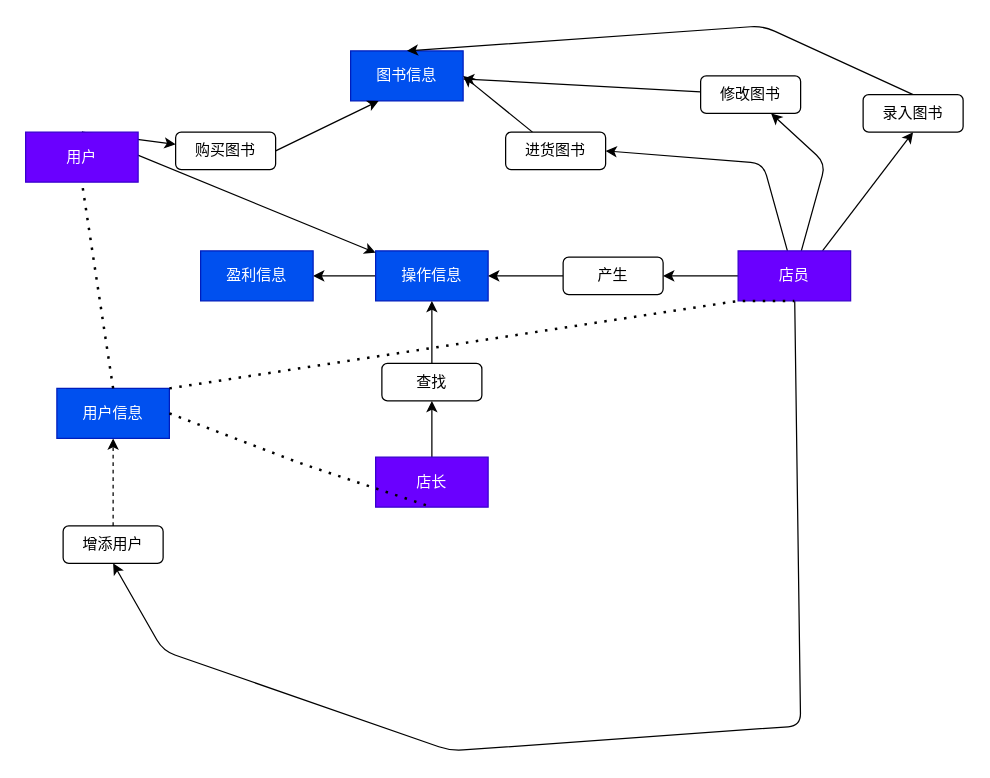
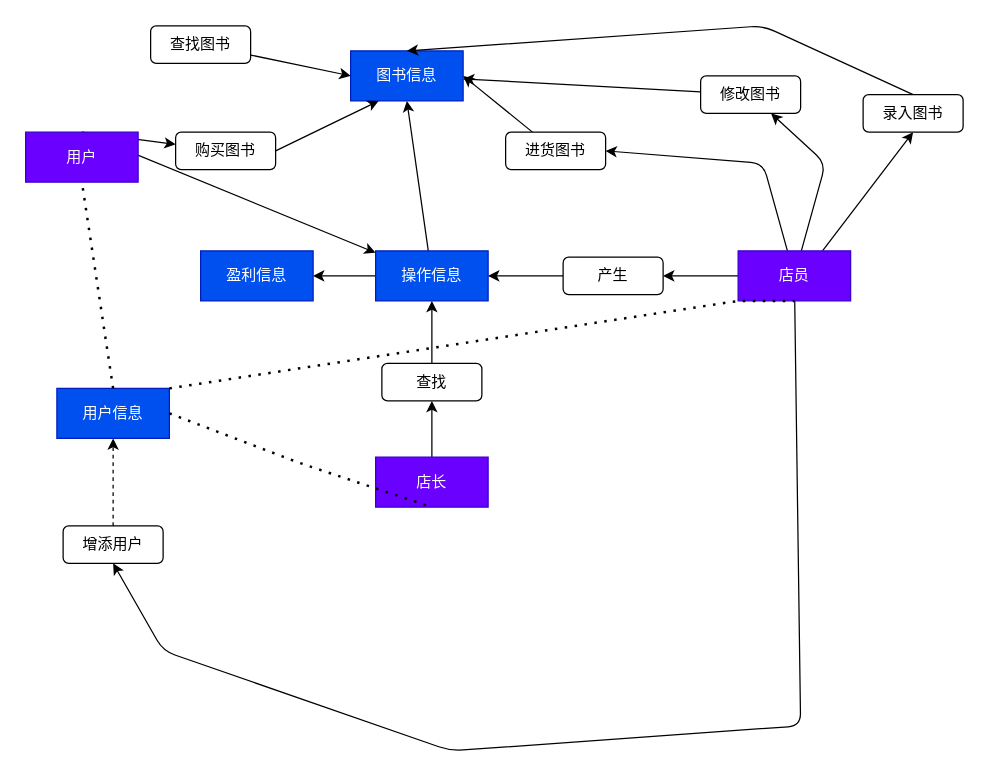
node "查找图书": added
edge "查找图书" -> "图书信息": added
edge "操作信息" -> "图书信息": added
